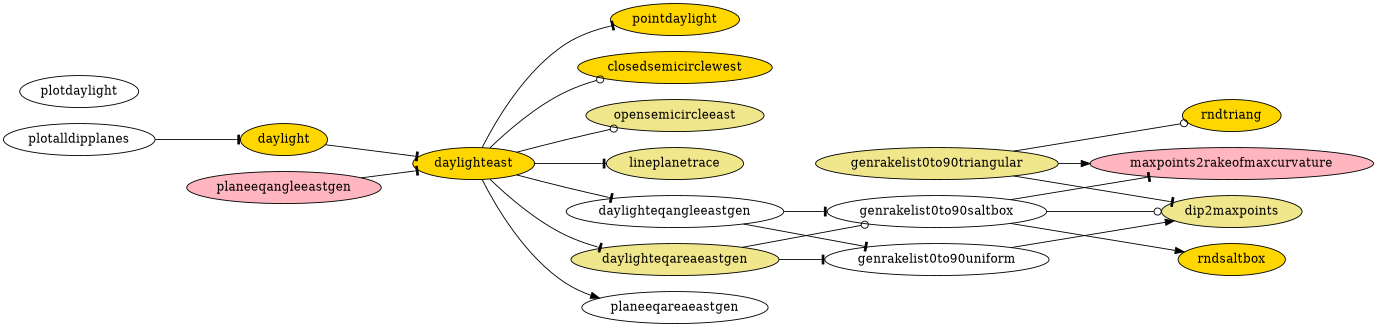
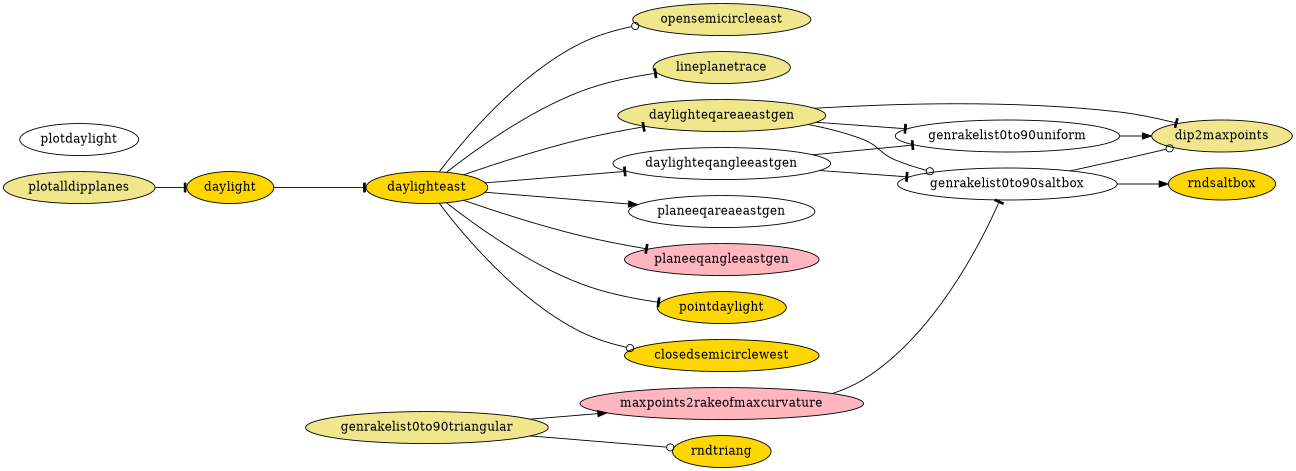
node "plotalldipplanes": fillcolor white -> khaki
edge "planeeqangleeastgen" -> "daylighteast": reversed
edge "genrakelist0to90saltbox" -> "maxpoints2rakeofmaxcurvature": reversed
edge "genrakelist0to90triangular" -> "dip2maxpoints": now "daylighteqareaeastgen" -> "dip2maxpoints"
